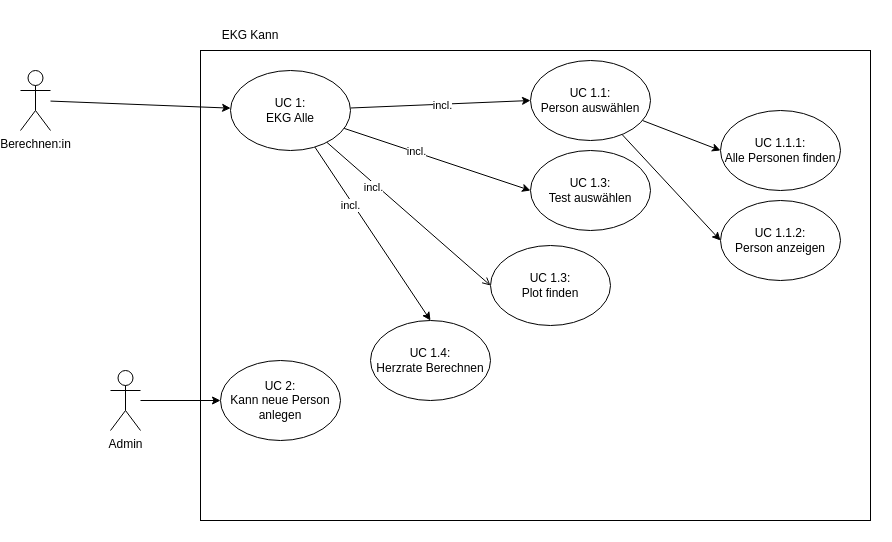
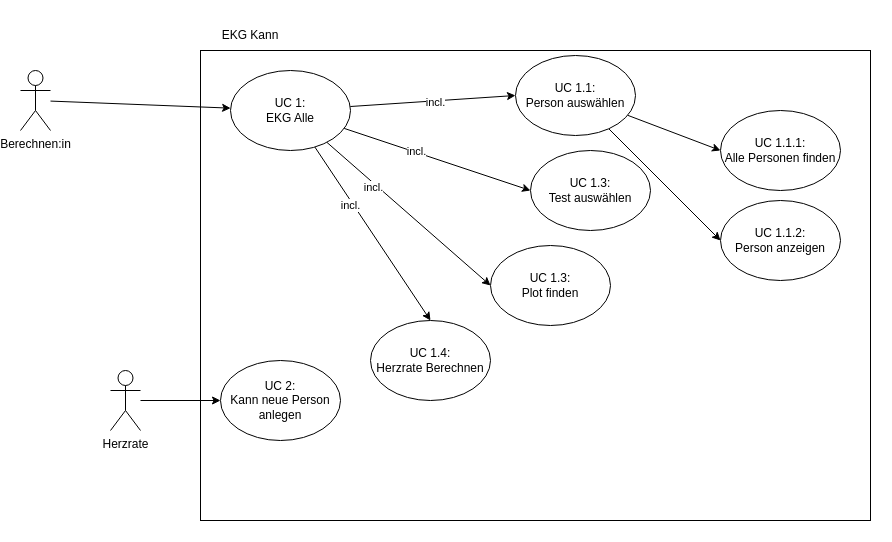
node "UC 1.1: Person auswählen": moved (591, 101) -> (576, 96)
edge "UC 1: EKG Alle" -> "UC 1.3: Plot finden": arrowhead open -> classic
node "Admin": label "Admin" -> "Herzrate"
